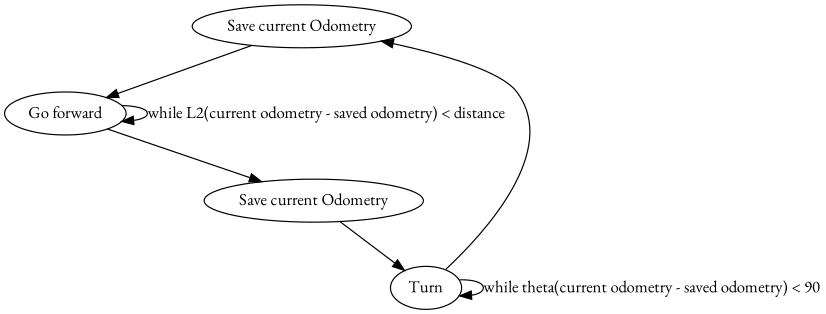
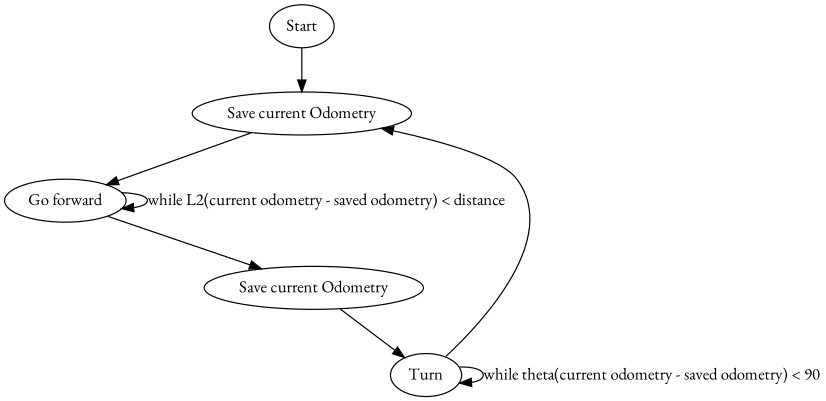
node "Start": added
